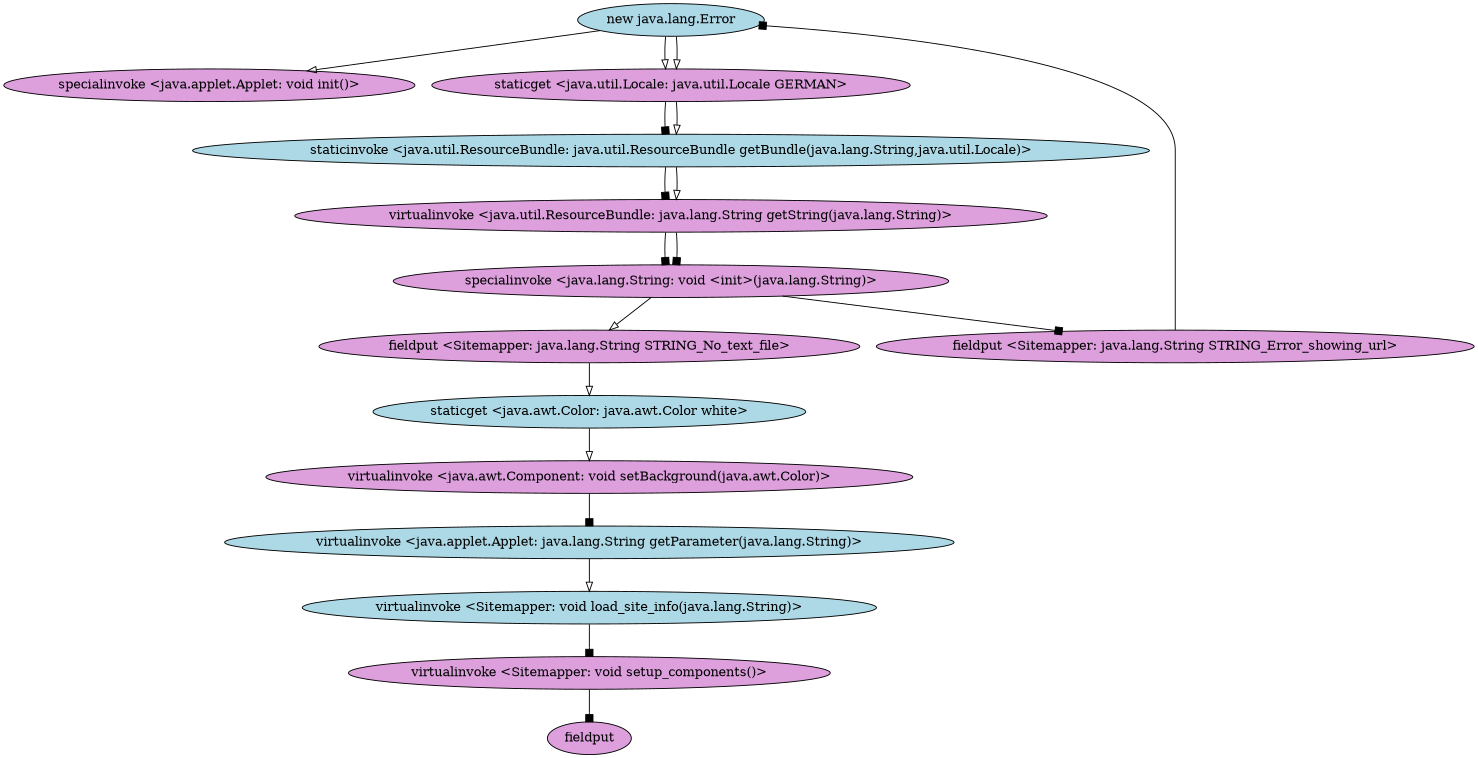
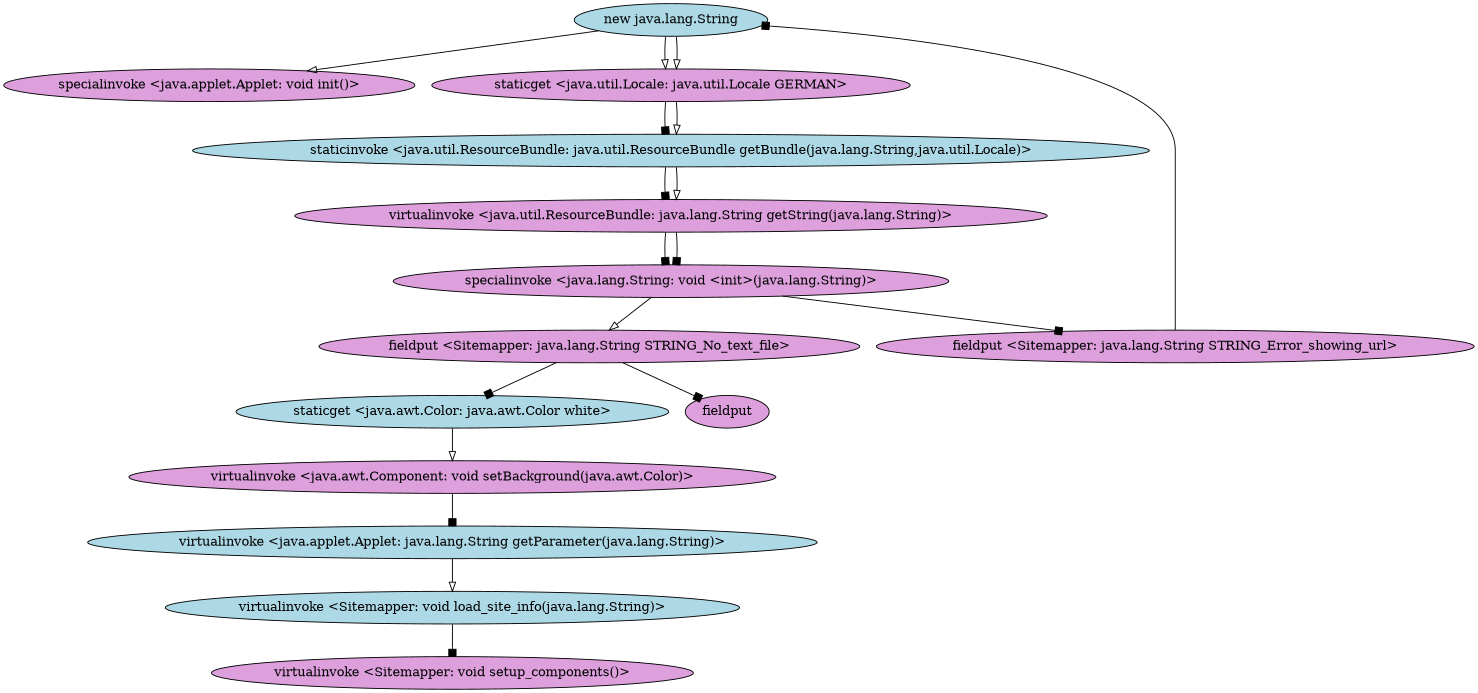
node "new java.lang.Error": label "new java.lang.Error" -> "new java.lang.String"
edge "fieldput <Sitemapper: java.lang.String STRING_No_text_file>" -> "staticget <java.awt.Color: java.awt.Color white>": arrowhead onormal -> box
edge "virtualinvoke <Sitemapper: void setup_components()>" -> "fieldput": now "fieldput <Sitemapper: java.lang.String STRING_No_text_file>" -> "fieldput"
